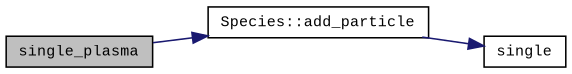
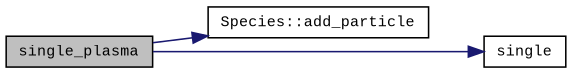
edge "Species::add_particle" -> "single": now "single_plasma" -> "single"
